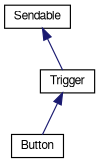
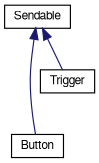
edge "Button" -> "Trigger": now "Button" -> "Sendable"
